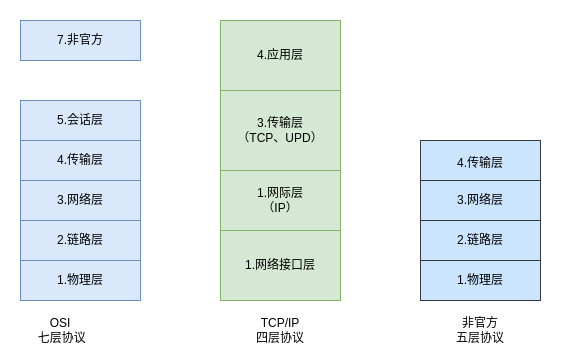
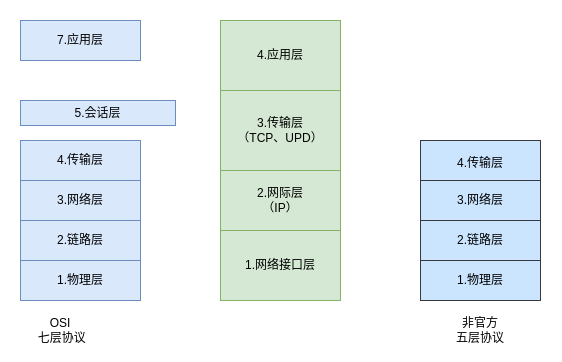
node "7.非官方": label "7.非官方" -> "7.应用层"
node "5.会话层": size 120x40 -> 155x25
node "1.网际层 （IP）": label "1.网际层 （IP）" -> "2.网际层 （IP）"
node "TCP/IP 四层协议": removed
